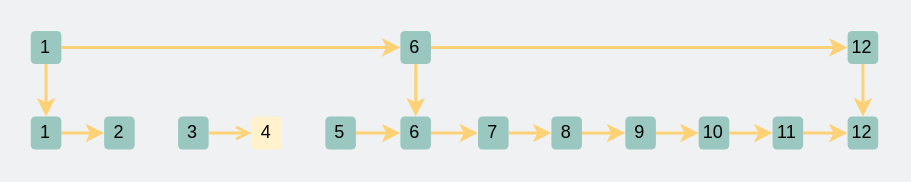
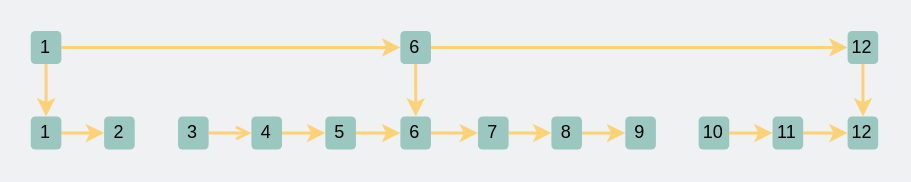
node "4": fillcolor #fff2cc -> #9ac7bf
edge "4" -> "5": added
edge "9" -> "10": removed
